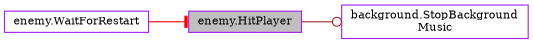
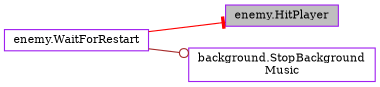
edge "enemy.HitPlayer" -> "background.StopBackground Music": now "enemy.WaitForRestart" -> "background.StopBackground Music"
